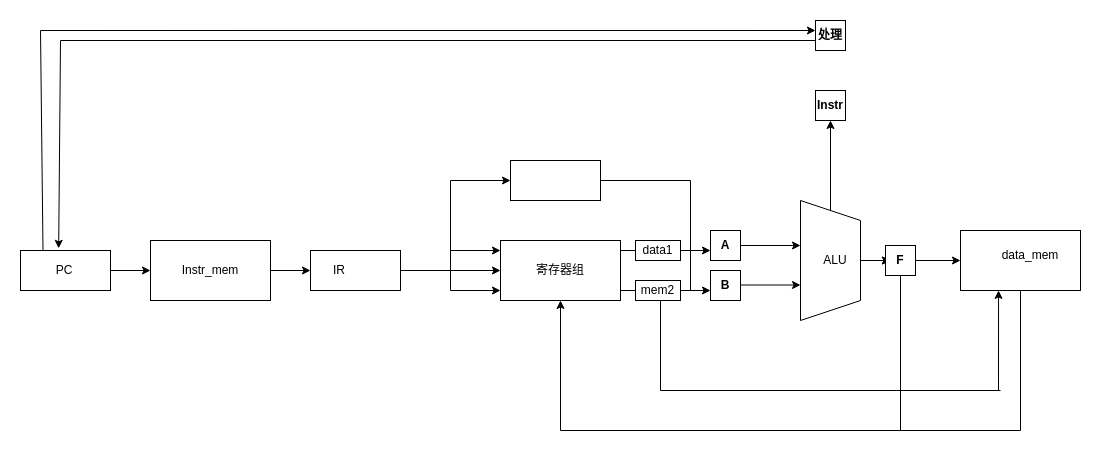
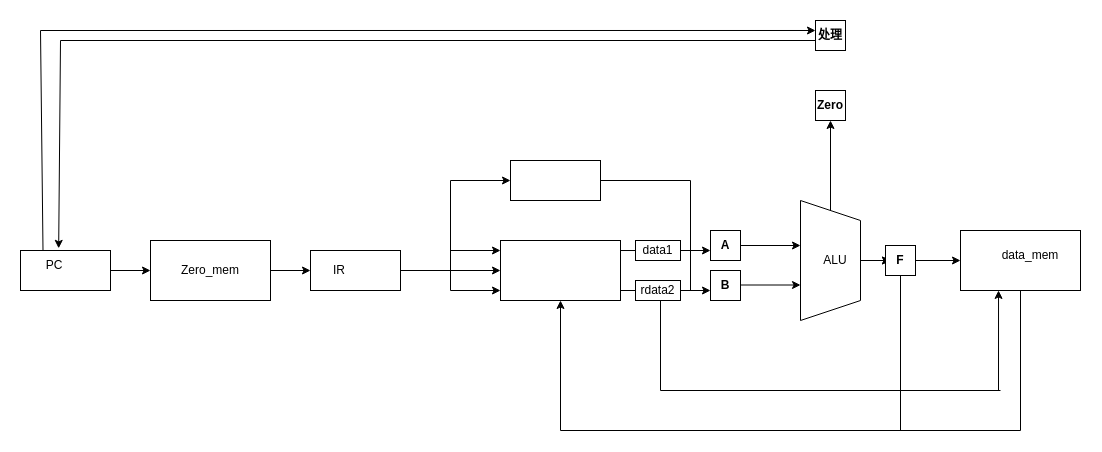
node "Instr": label "Instr" -> "Zero"
node "PC": moved (64, 271) -> (54, 266)
node "Instr_mem": label "Instr_mem" -> "Zero_mem"
node "寄存器组": removed
node "mem2": label "mem2" -> "rdata2"
